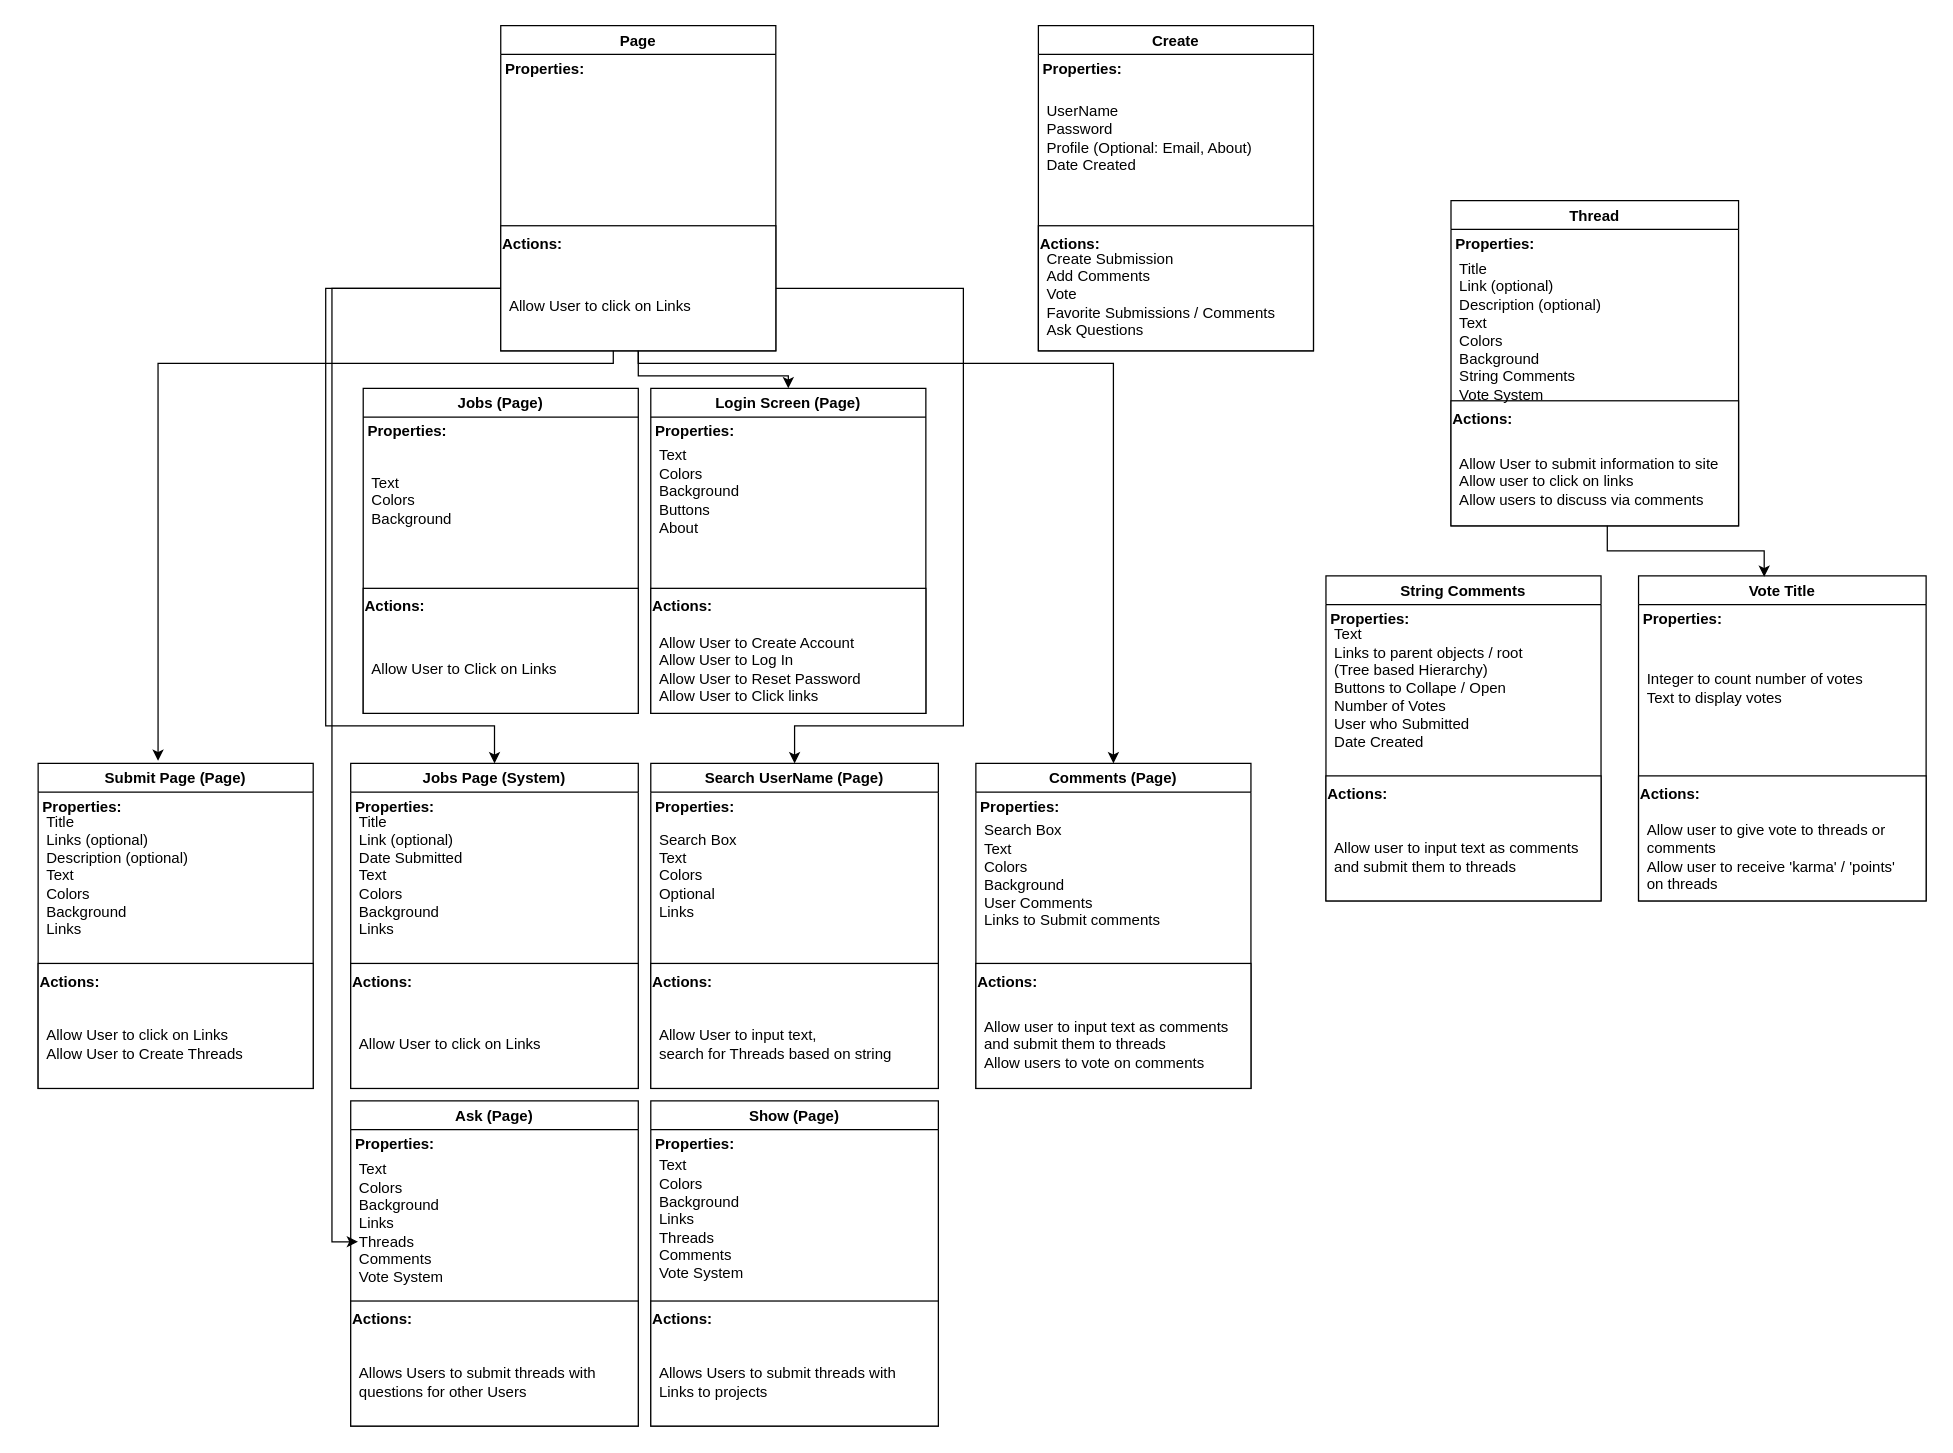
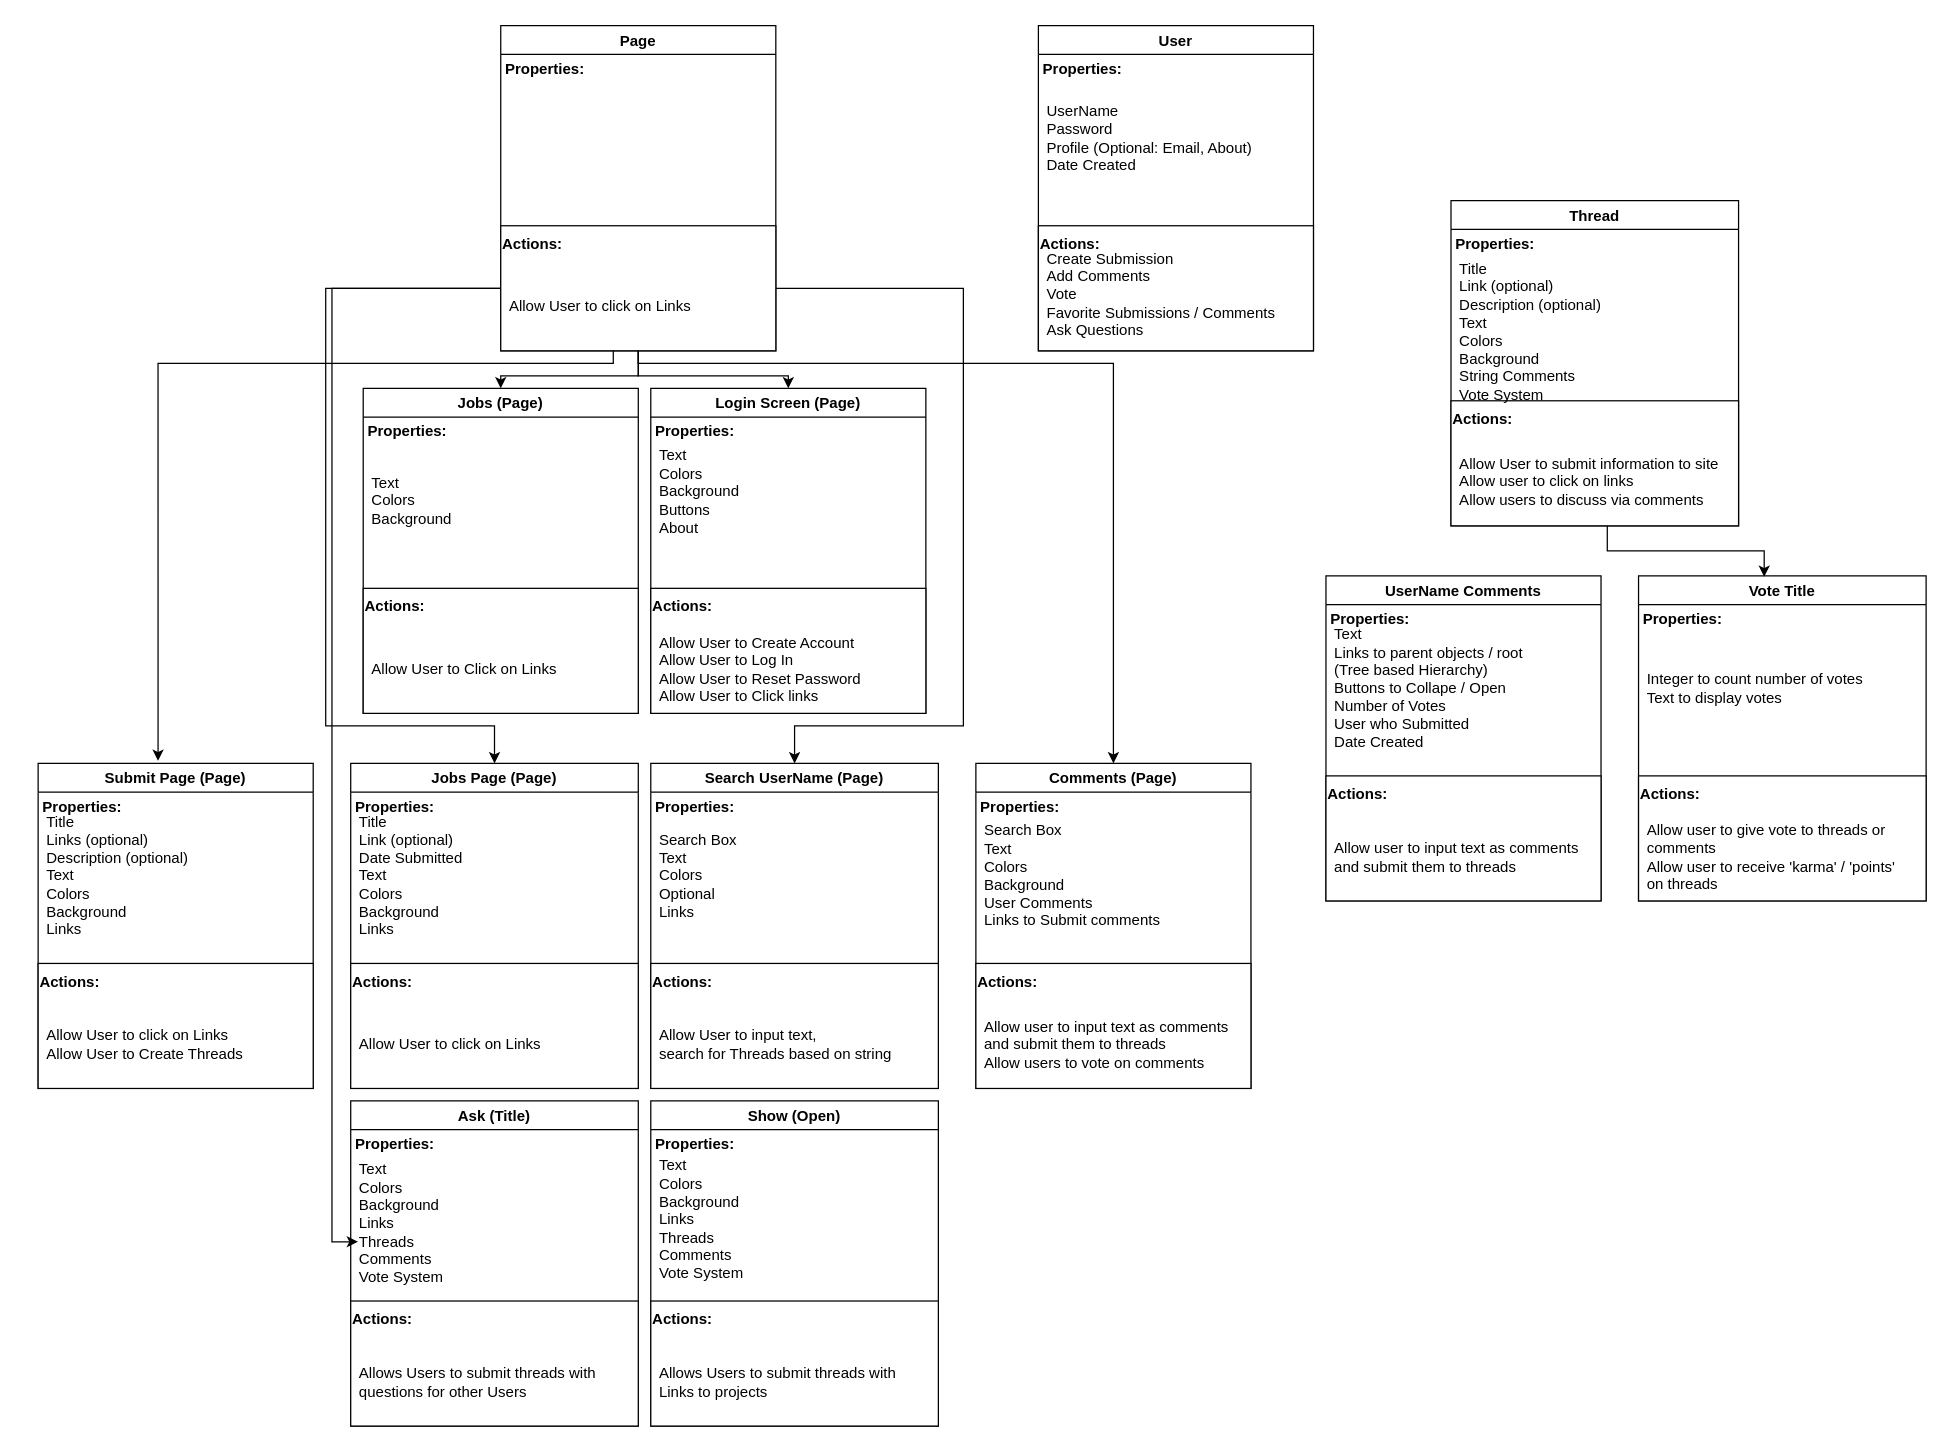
node "Create": label "Create" -> "User"
edge "Page" -> "Jobs (Page)": added
node "String Comments": label "String Comments" -> "UserName Comments"
node "Jobs Page (System)": label "Jobs Page (System)" -> "Jobs Page (Page)"
node "Ask (Page)": label "Ask (Page)" -> "Ask (Title)"
node "Show (Page)": label "Show (Page)" -> "Show (Open)"
